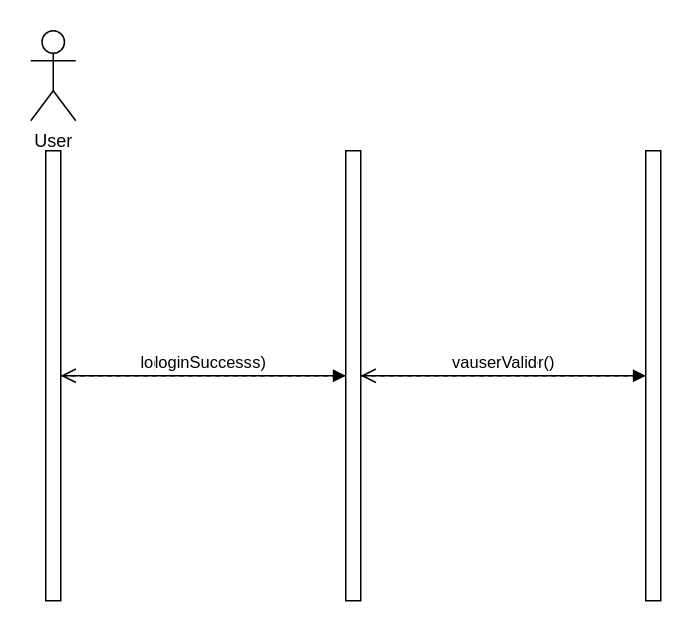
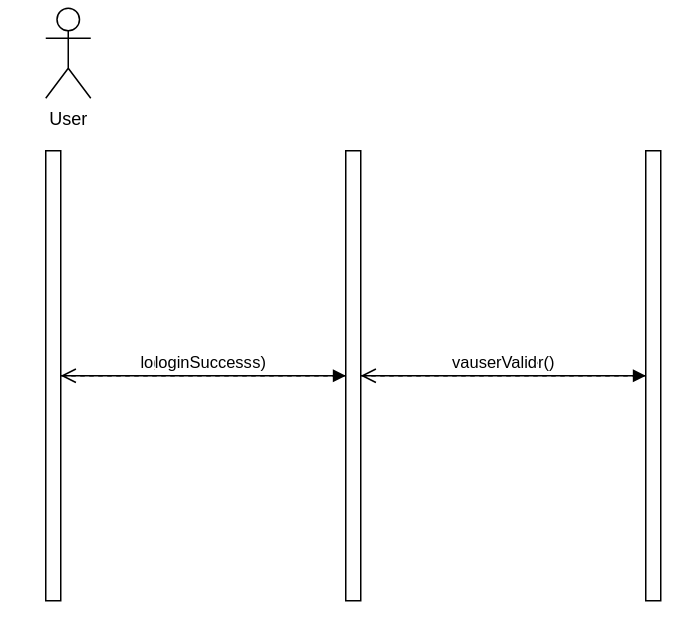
node "User": moved (53, 76) -> (68, 53)
